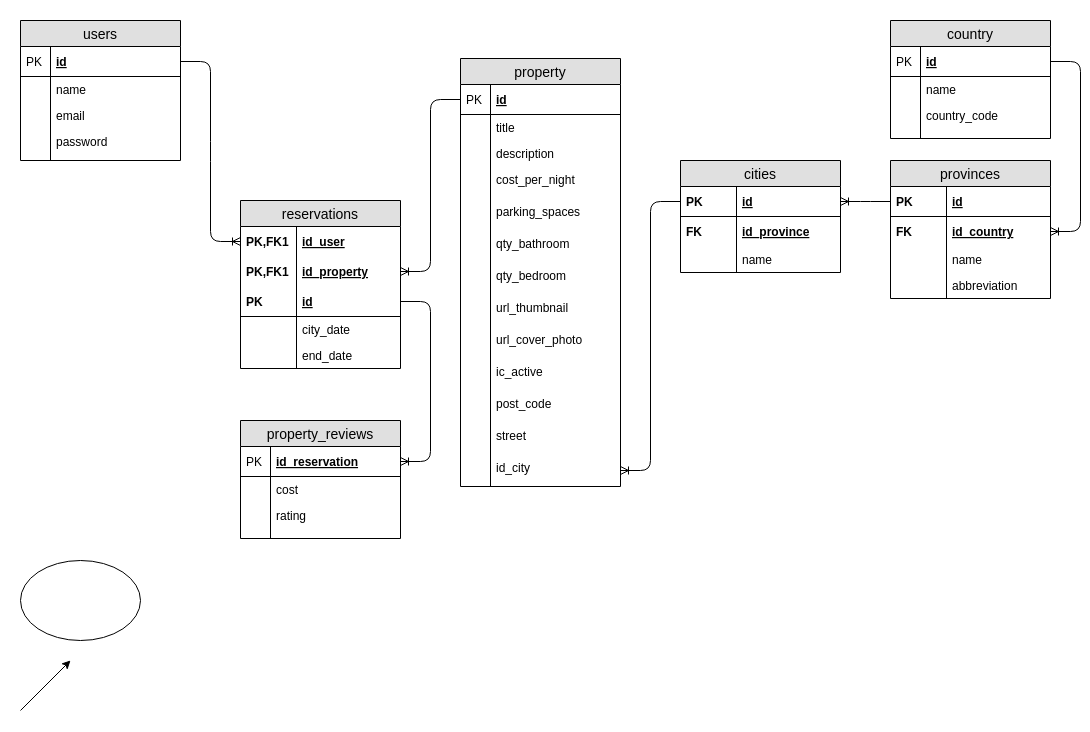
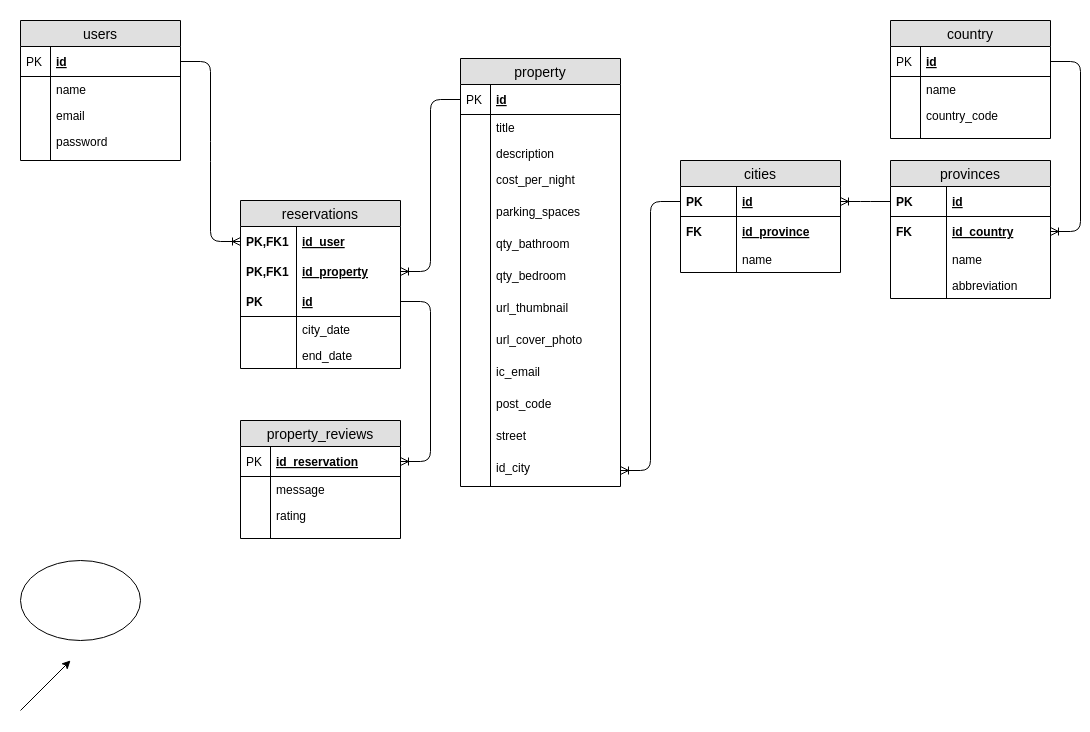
node "ic_active": label "ic_active" -> "ic_email"
node "cost": label "cost" -> "message"
